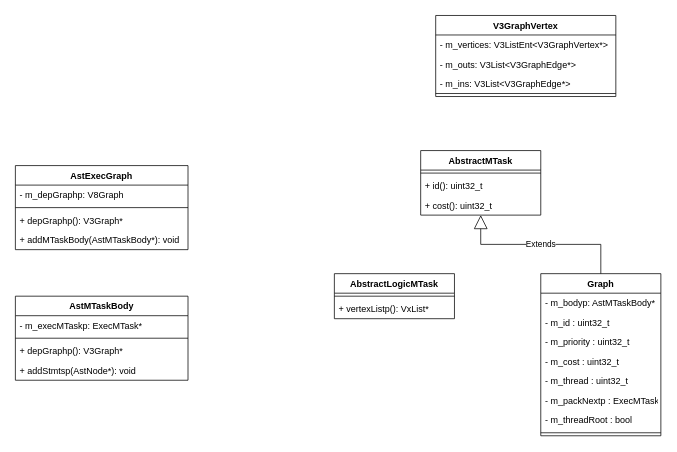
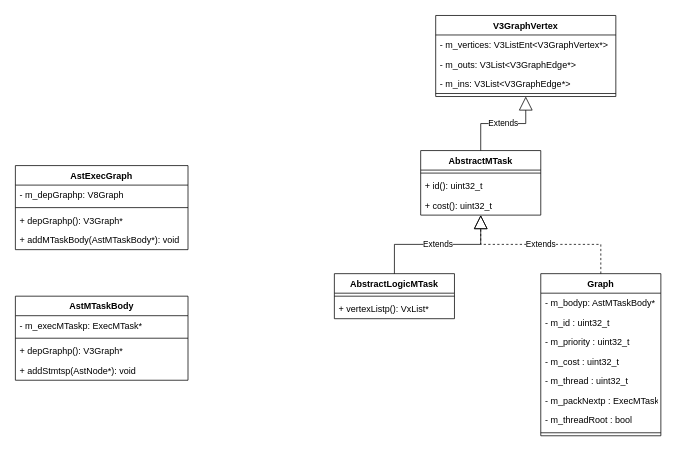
edge "AbstractMTask" -> "V3GraphVertex": added, label "Extends"
edge "AbstractLogicMTask" -> "AbstractMTask": added, label "Extends"
edge "Graph" -> "AbstractMTask": style solid -> dashed
